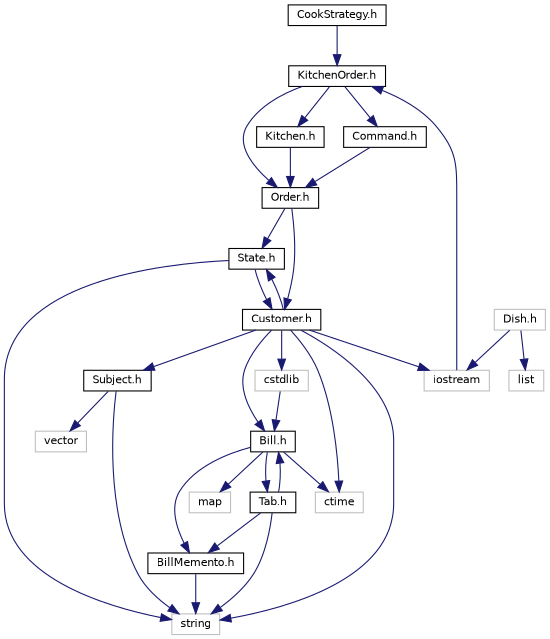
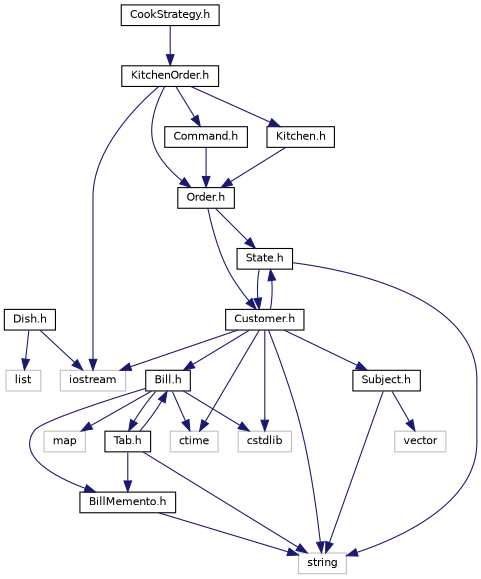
edge "iostream" -> "KitchenOrder.h": reversed
node "Dish.h": color grey75 -> black
edge "cstdlib" -> "Bill.h": reversed
